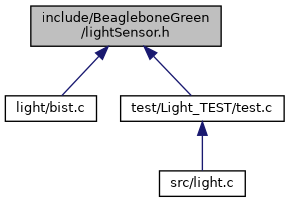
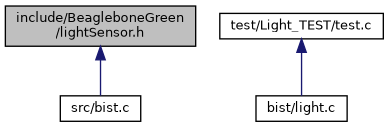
edge "test/Light_TEST/test.c" -> "include/BeagleboneGreen /lightSensor.h": removed
node "light/bist.c": label "light/bist.c" -> "src/bist.c"
node "src/light.c": label "src/light.c" -> "bist/light.c"
